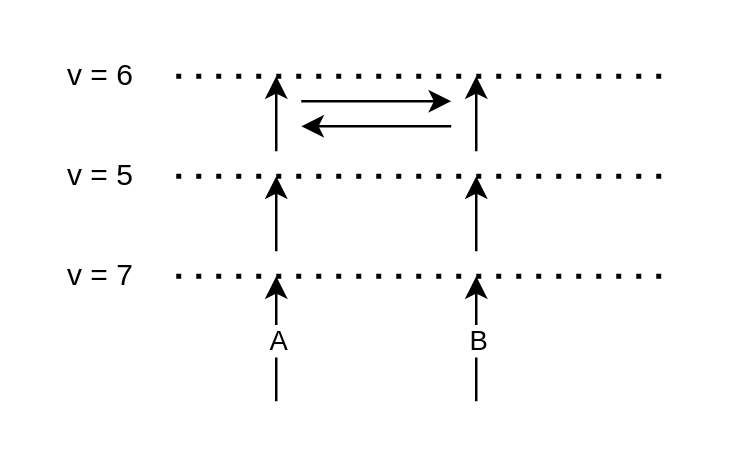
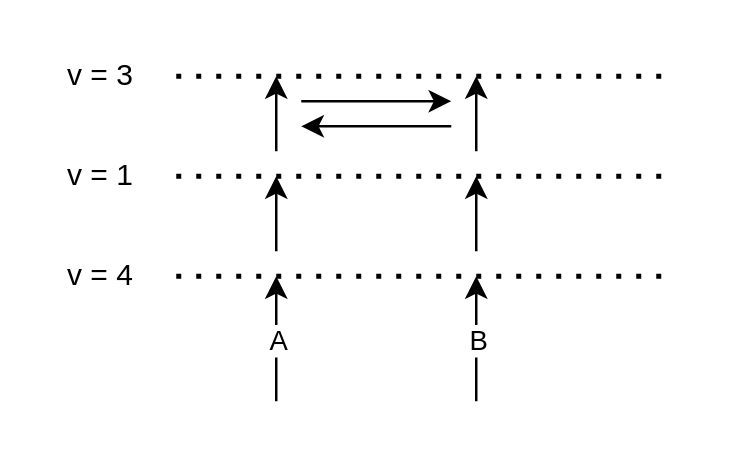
node "v = 6": label "v = 6" -> "v = 3"
node "v = 5": label "v = 5" -> "v = 1"
node "v = 7": label "v = 7" -> "v = 4"
